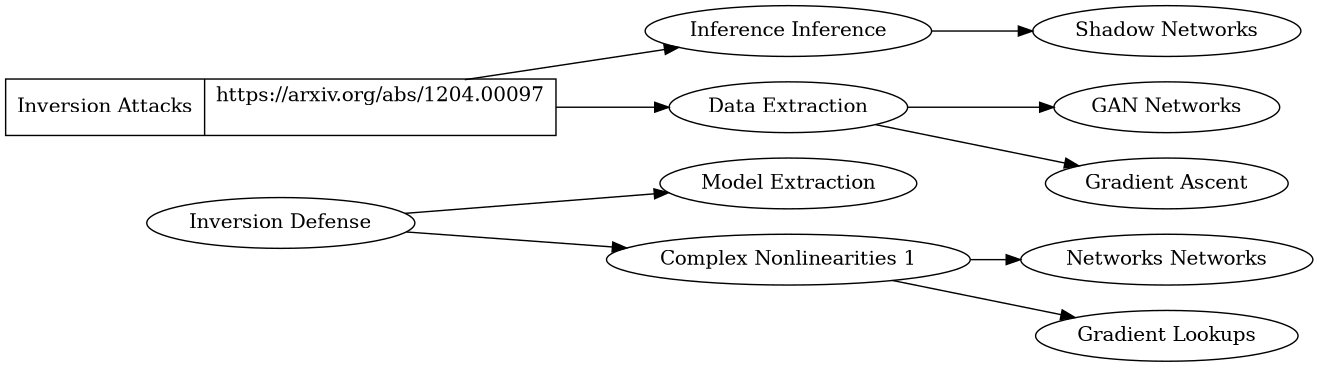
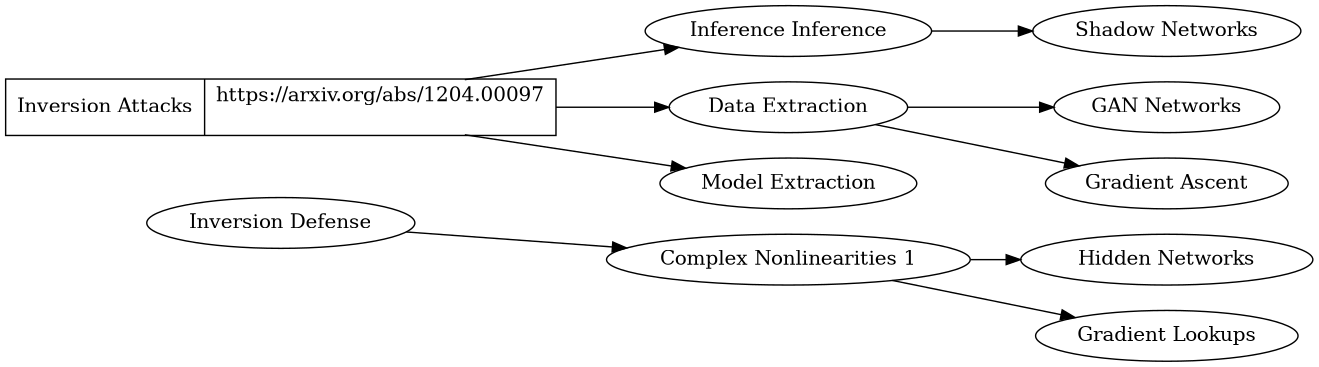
edge "Inversion Defense" -> "Model Extraction": now "Inversion Attacks" -> "Model Extraction"
node "Networks Networks": label "Networks Networks" -> "Hidden Networks"
